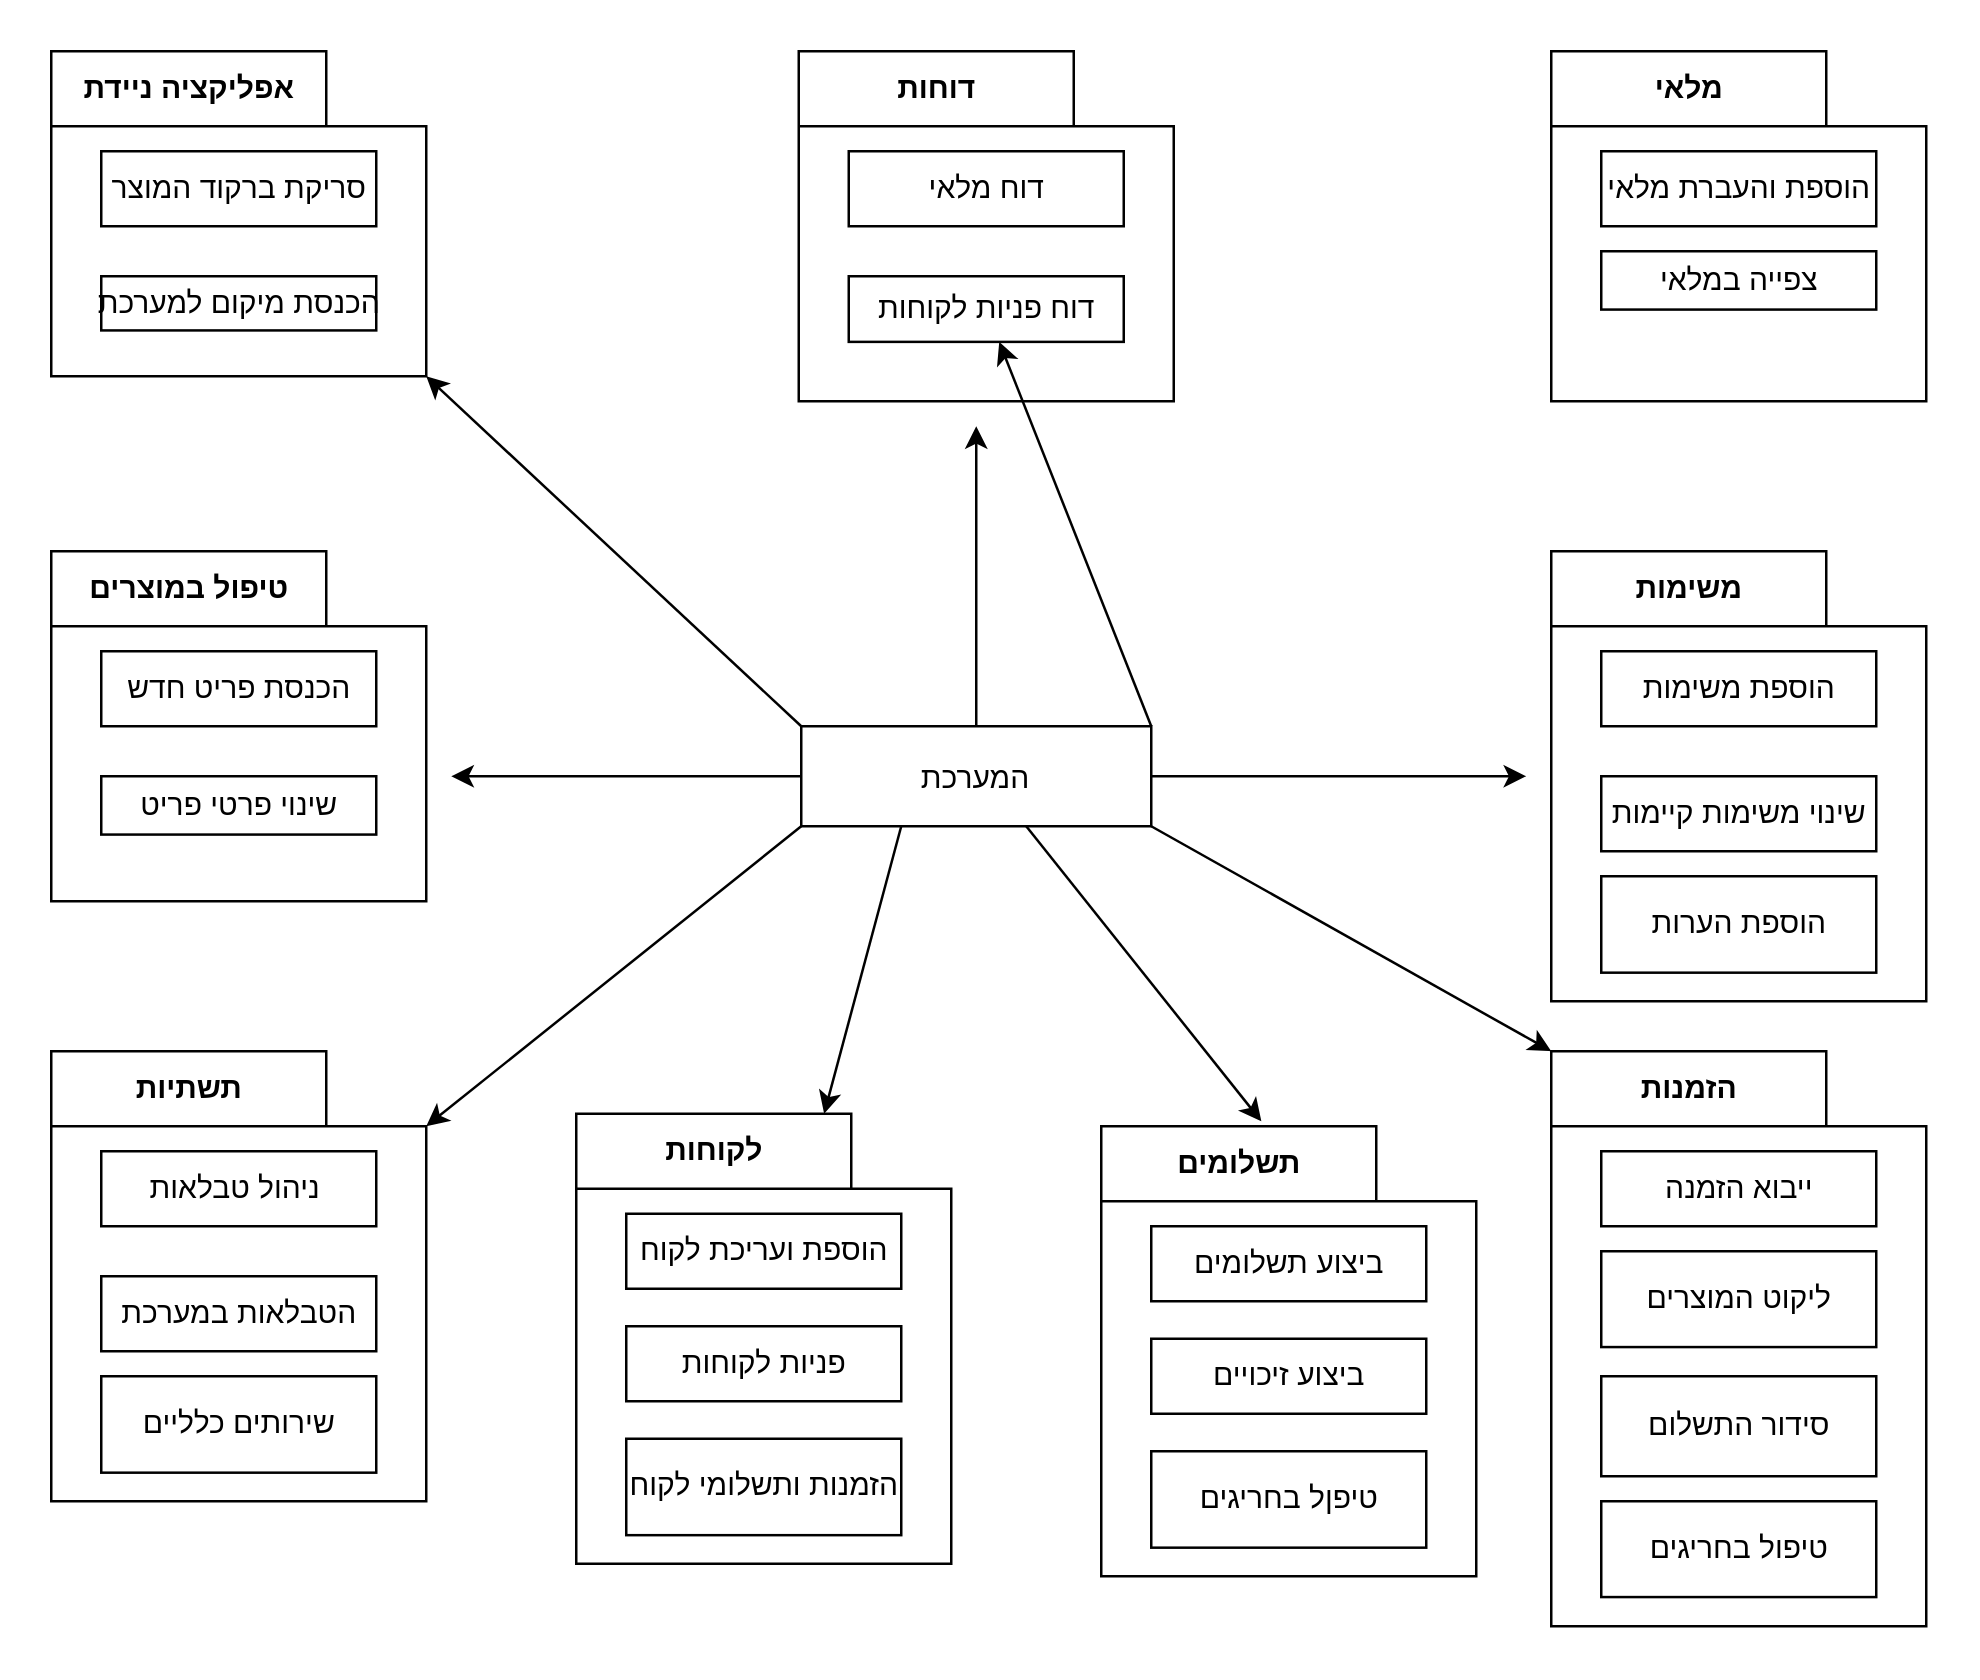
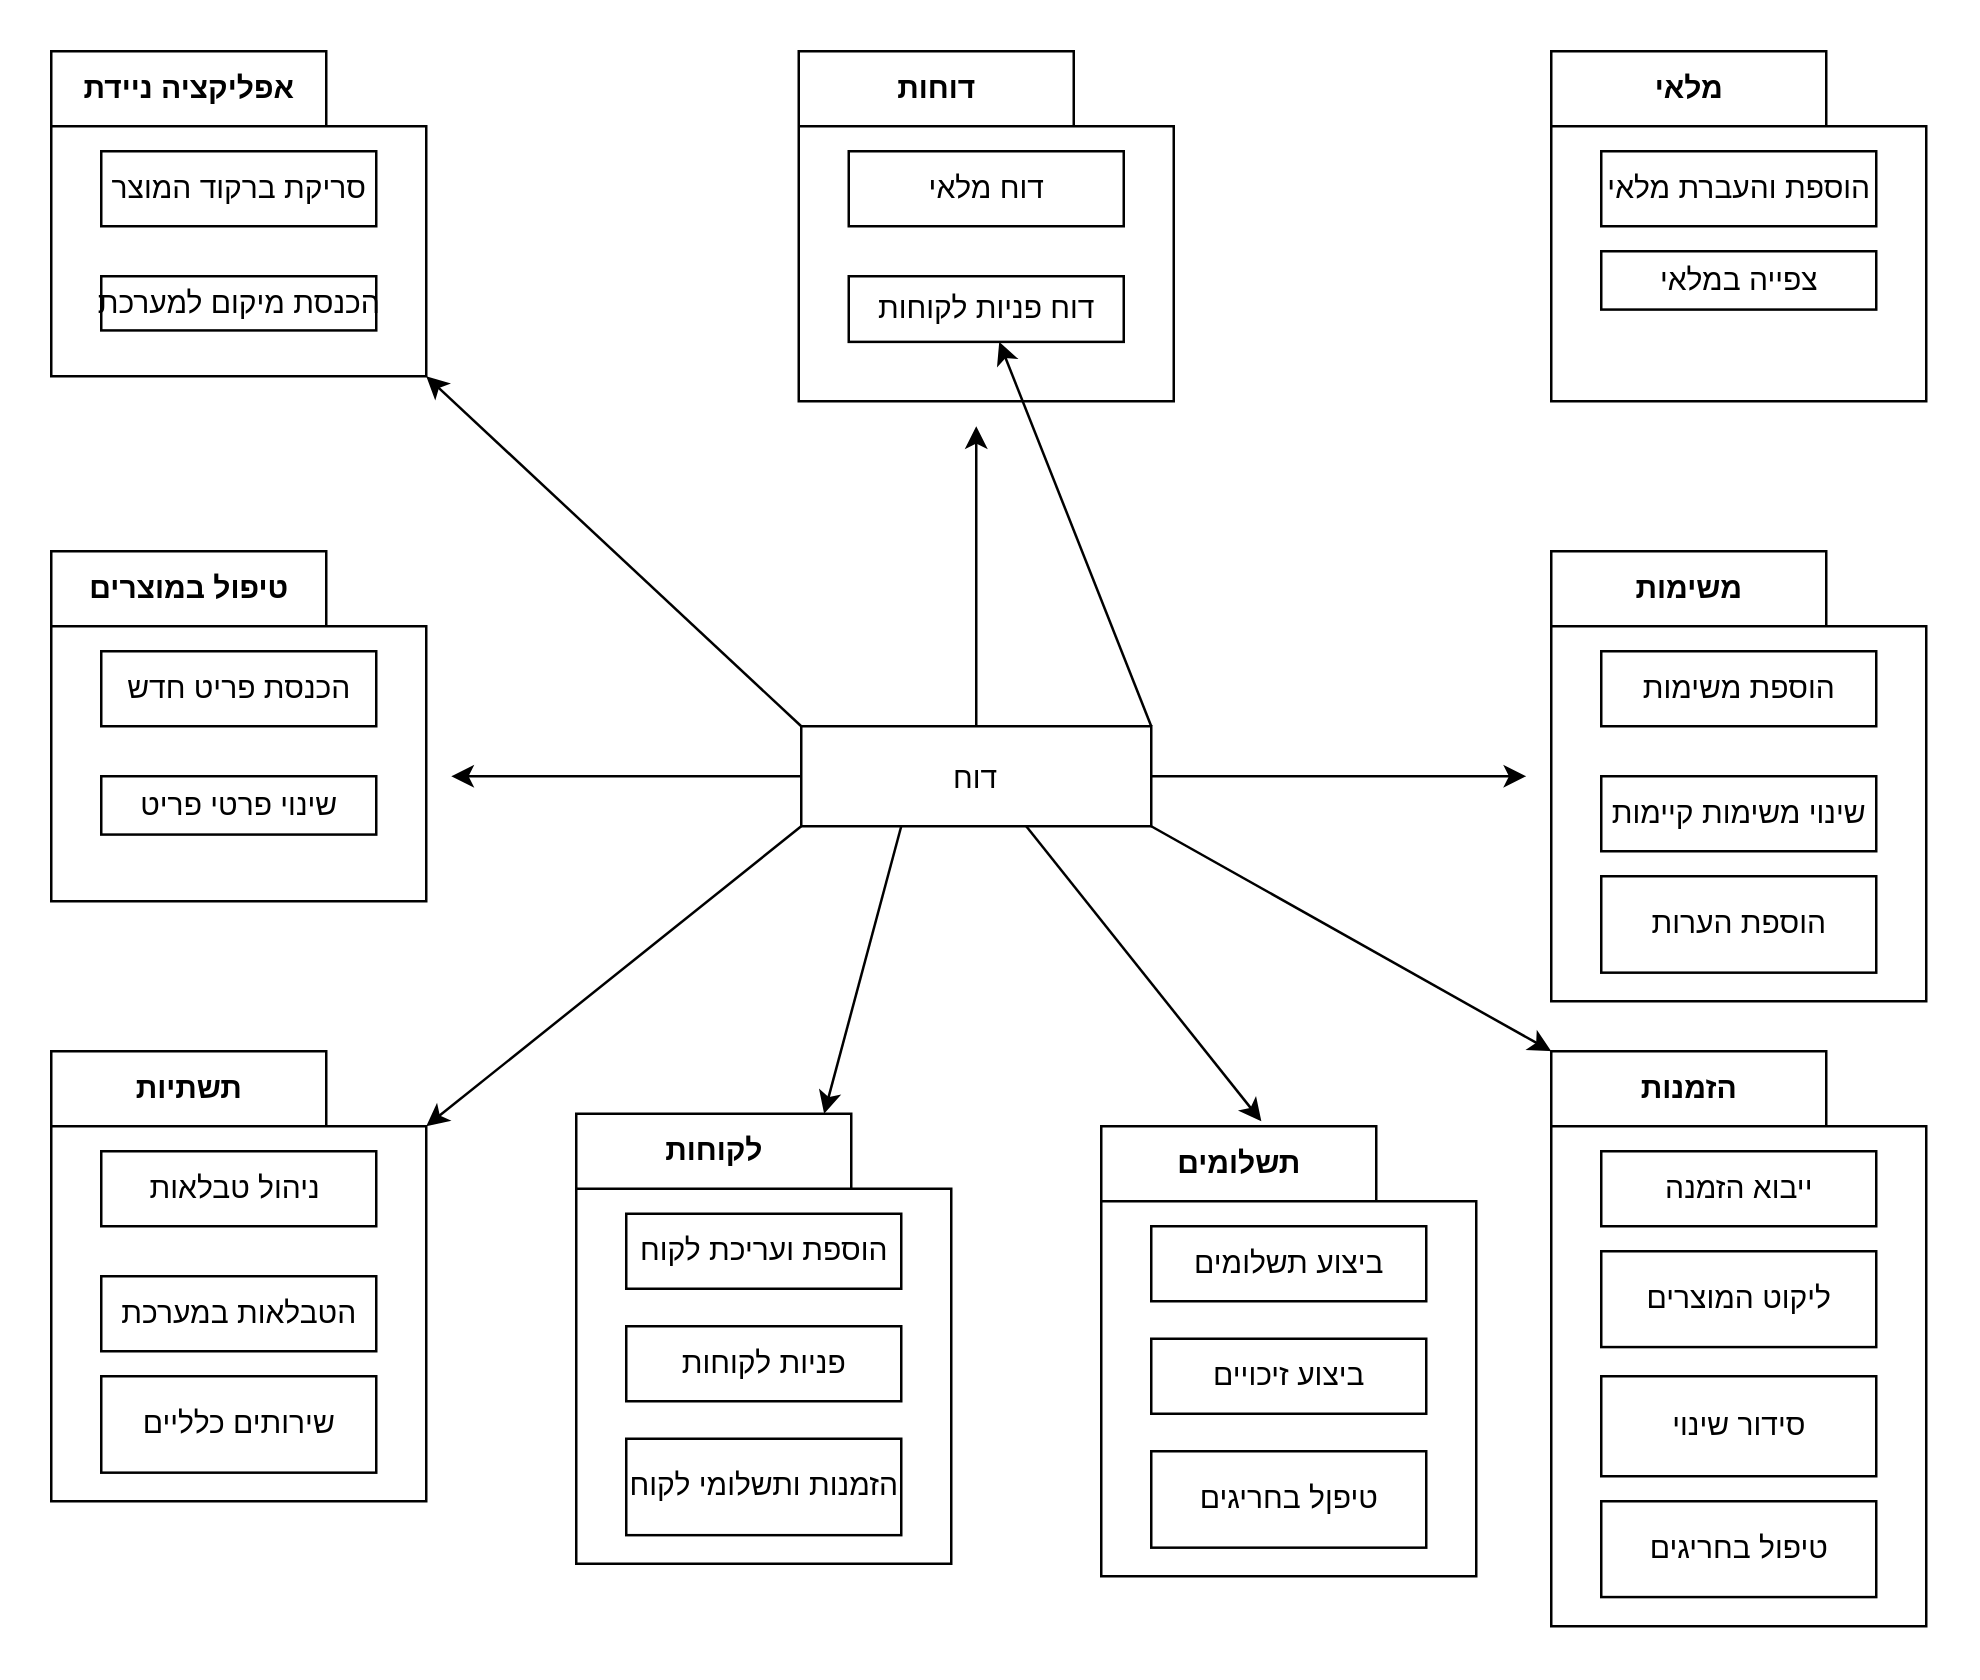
node "המערכת": label "המערכת" -> "דוח"
node "סידור התשלום": label "סידור התשלום" -> "סידור שינוי"
